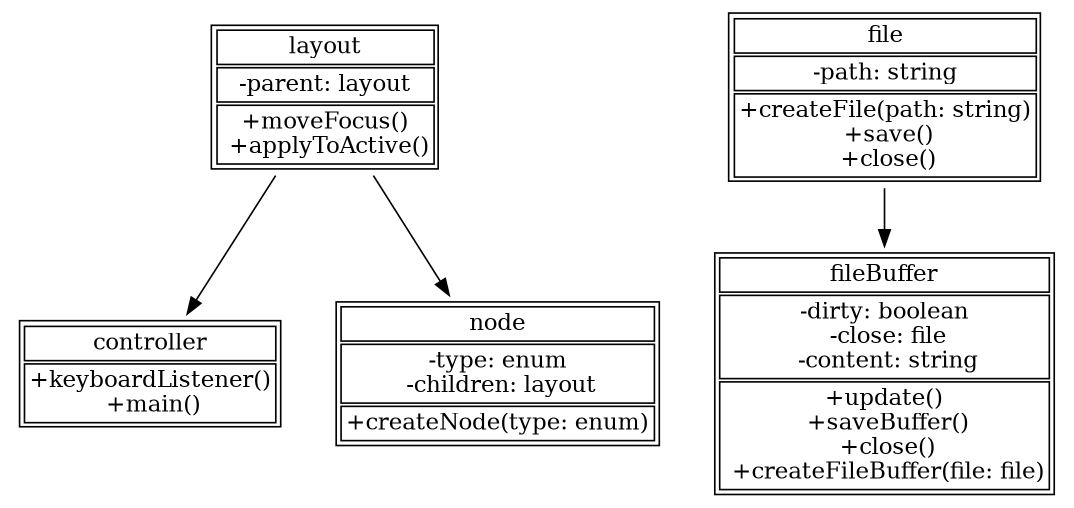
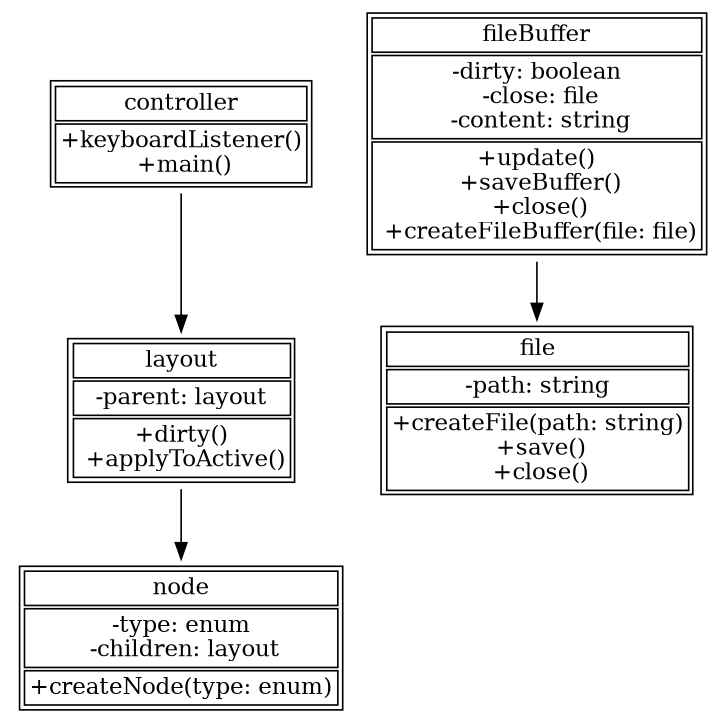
node "layout": text "+moveFocus()" -> "+dirty()"
edge "file" -> "fileBuffer": reversed
edge "layout" -> "controller": reversed
